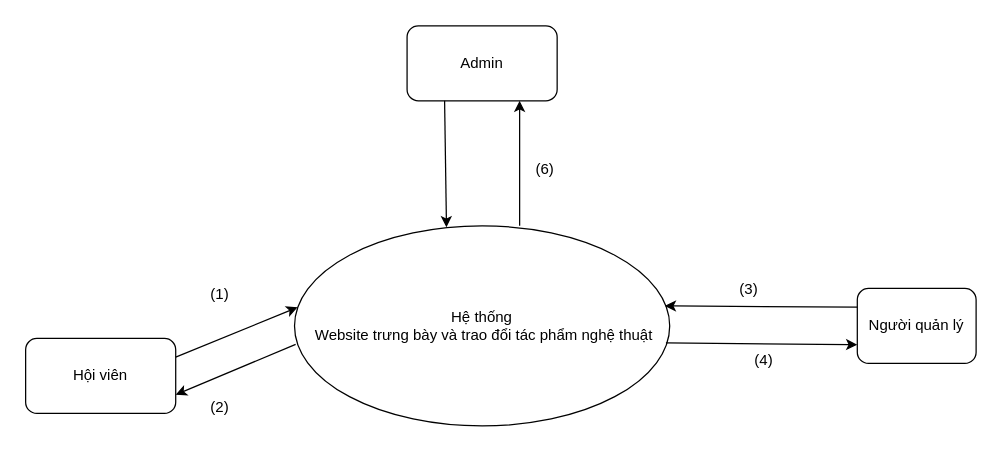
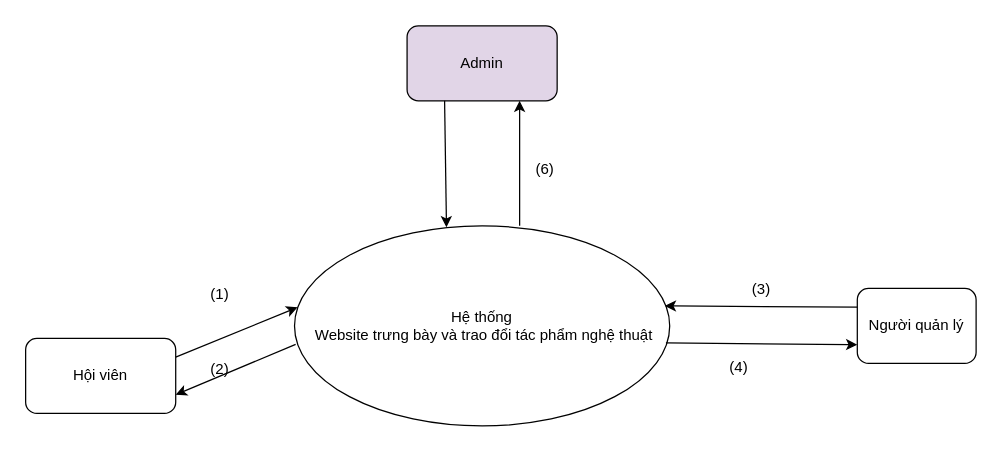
node "Admin": fillcolor #ffffff -> #e1d5e7
node "(3)": moved (748, 289) -> (761, 289)
node "(4)": moved (763, 361) -> (738, 367)
node "(2)": moved (219, 407) -> (219, 369)
